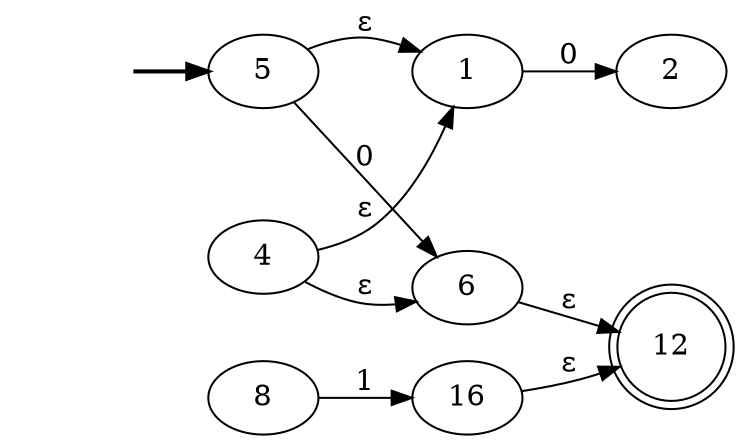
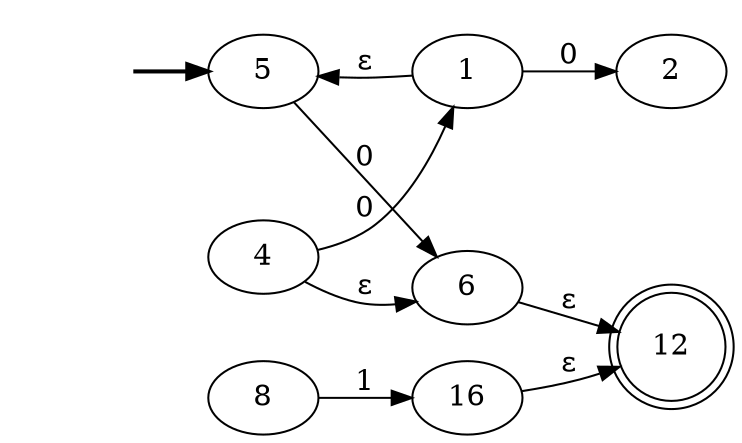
edge "5" -> "1": reversed
edge "4" -> "1": label "ε" -> "0"
